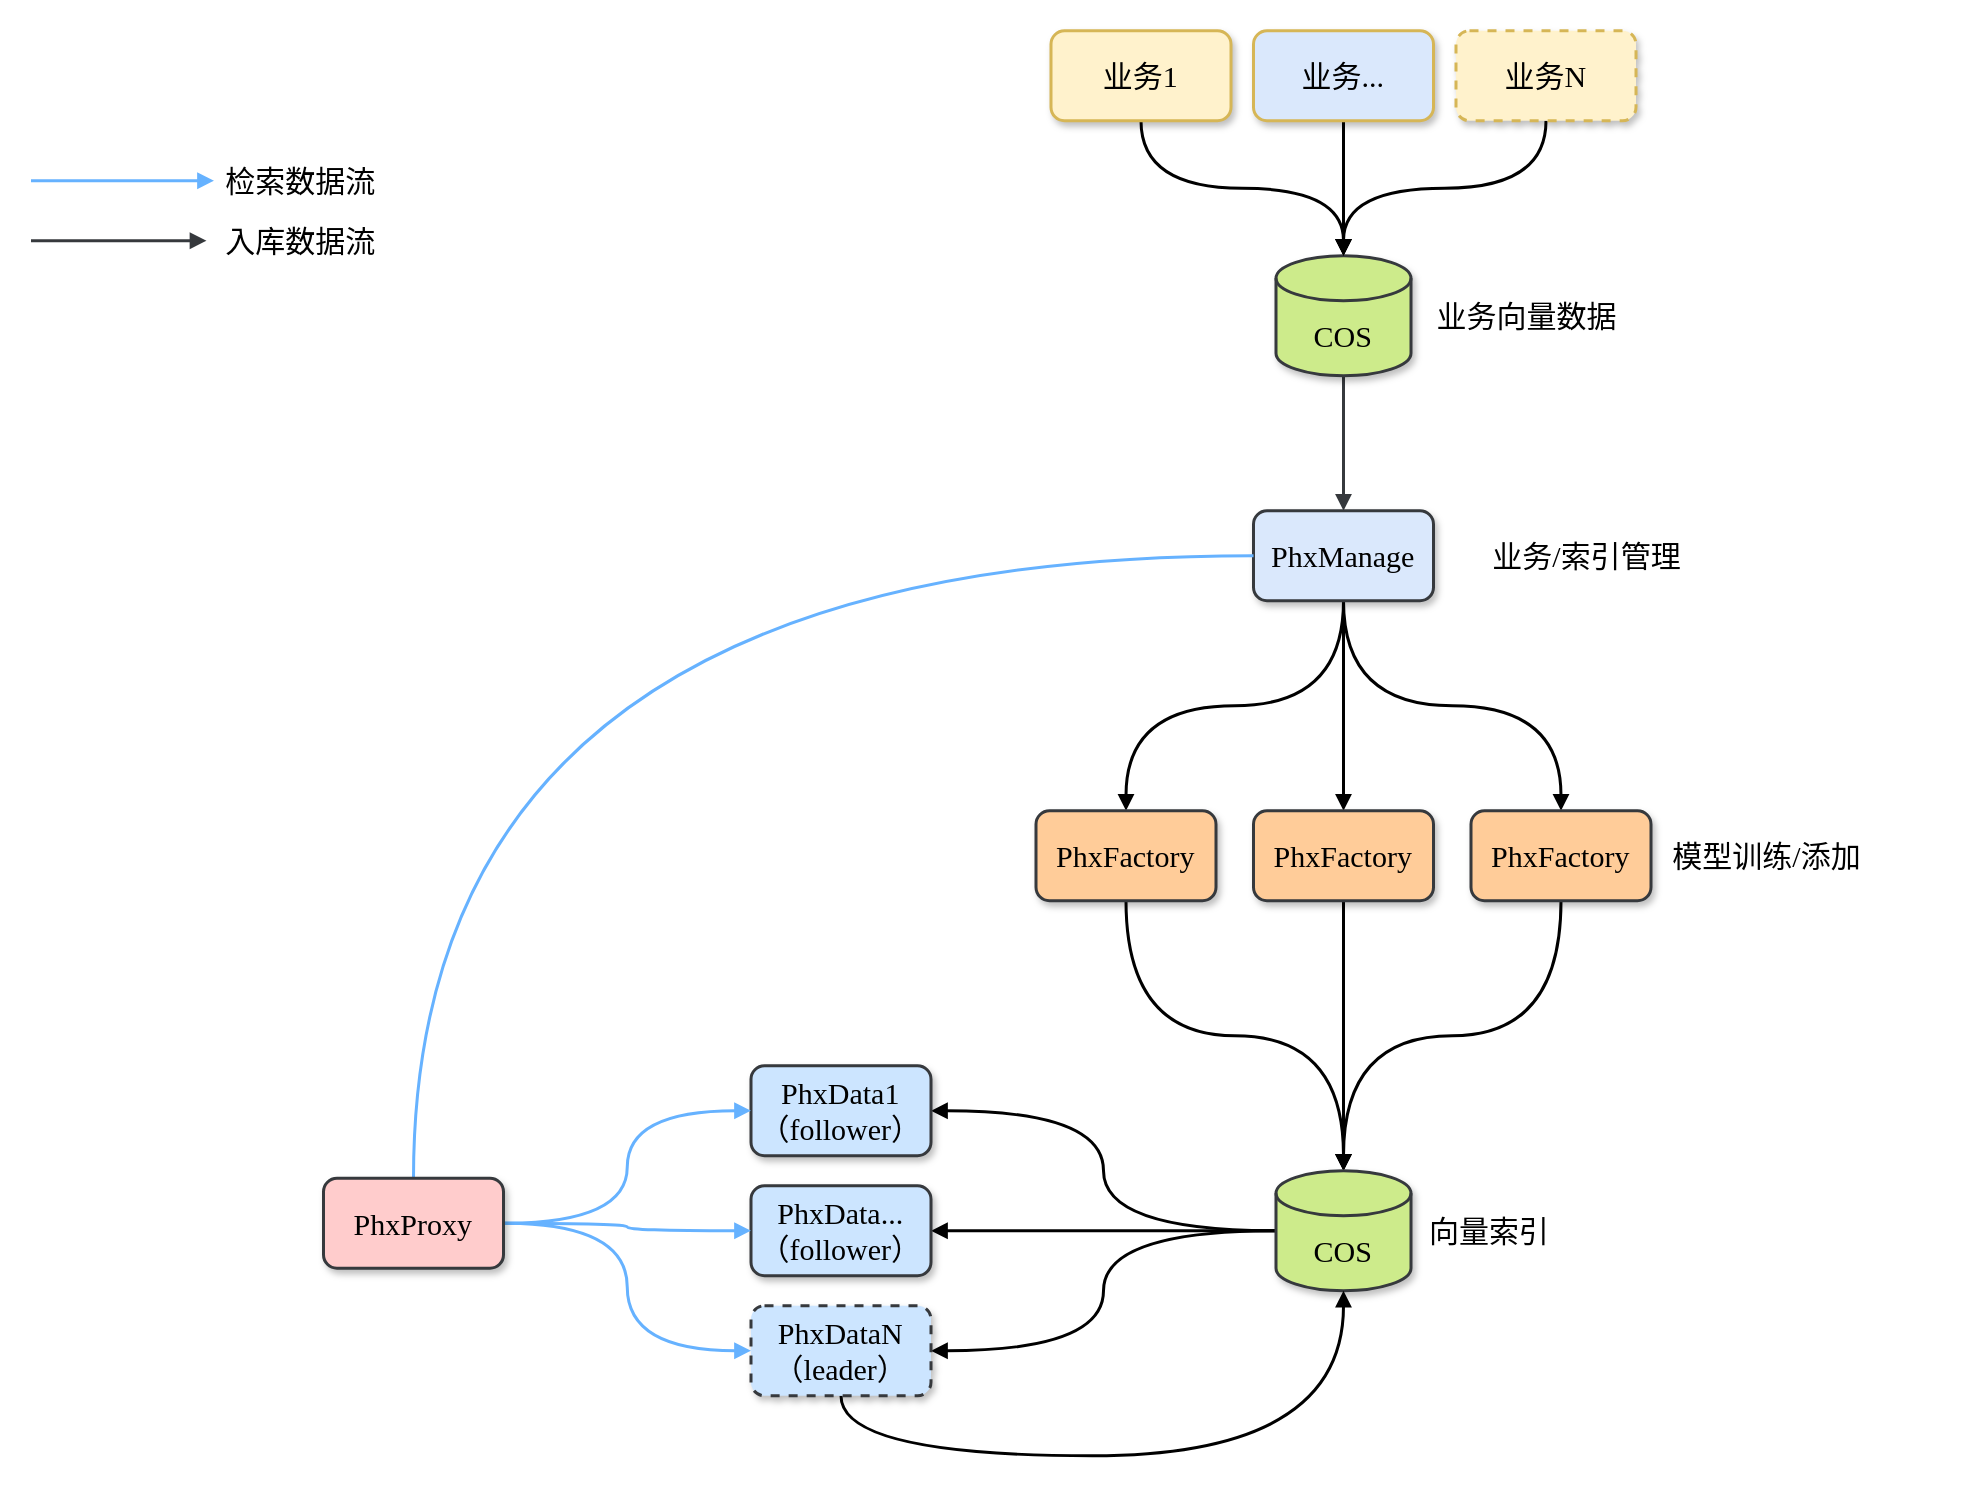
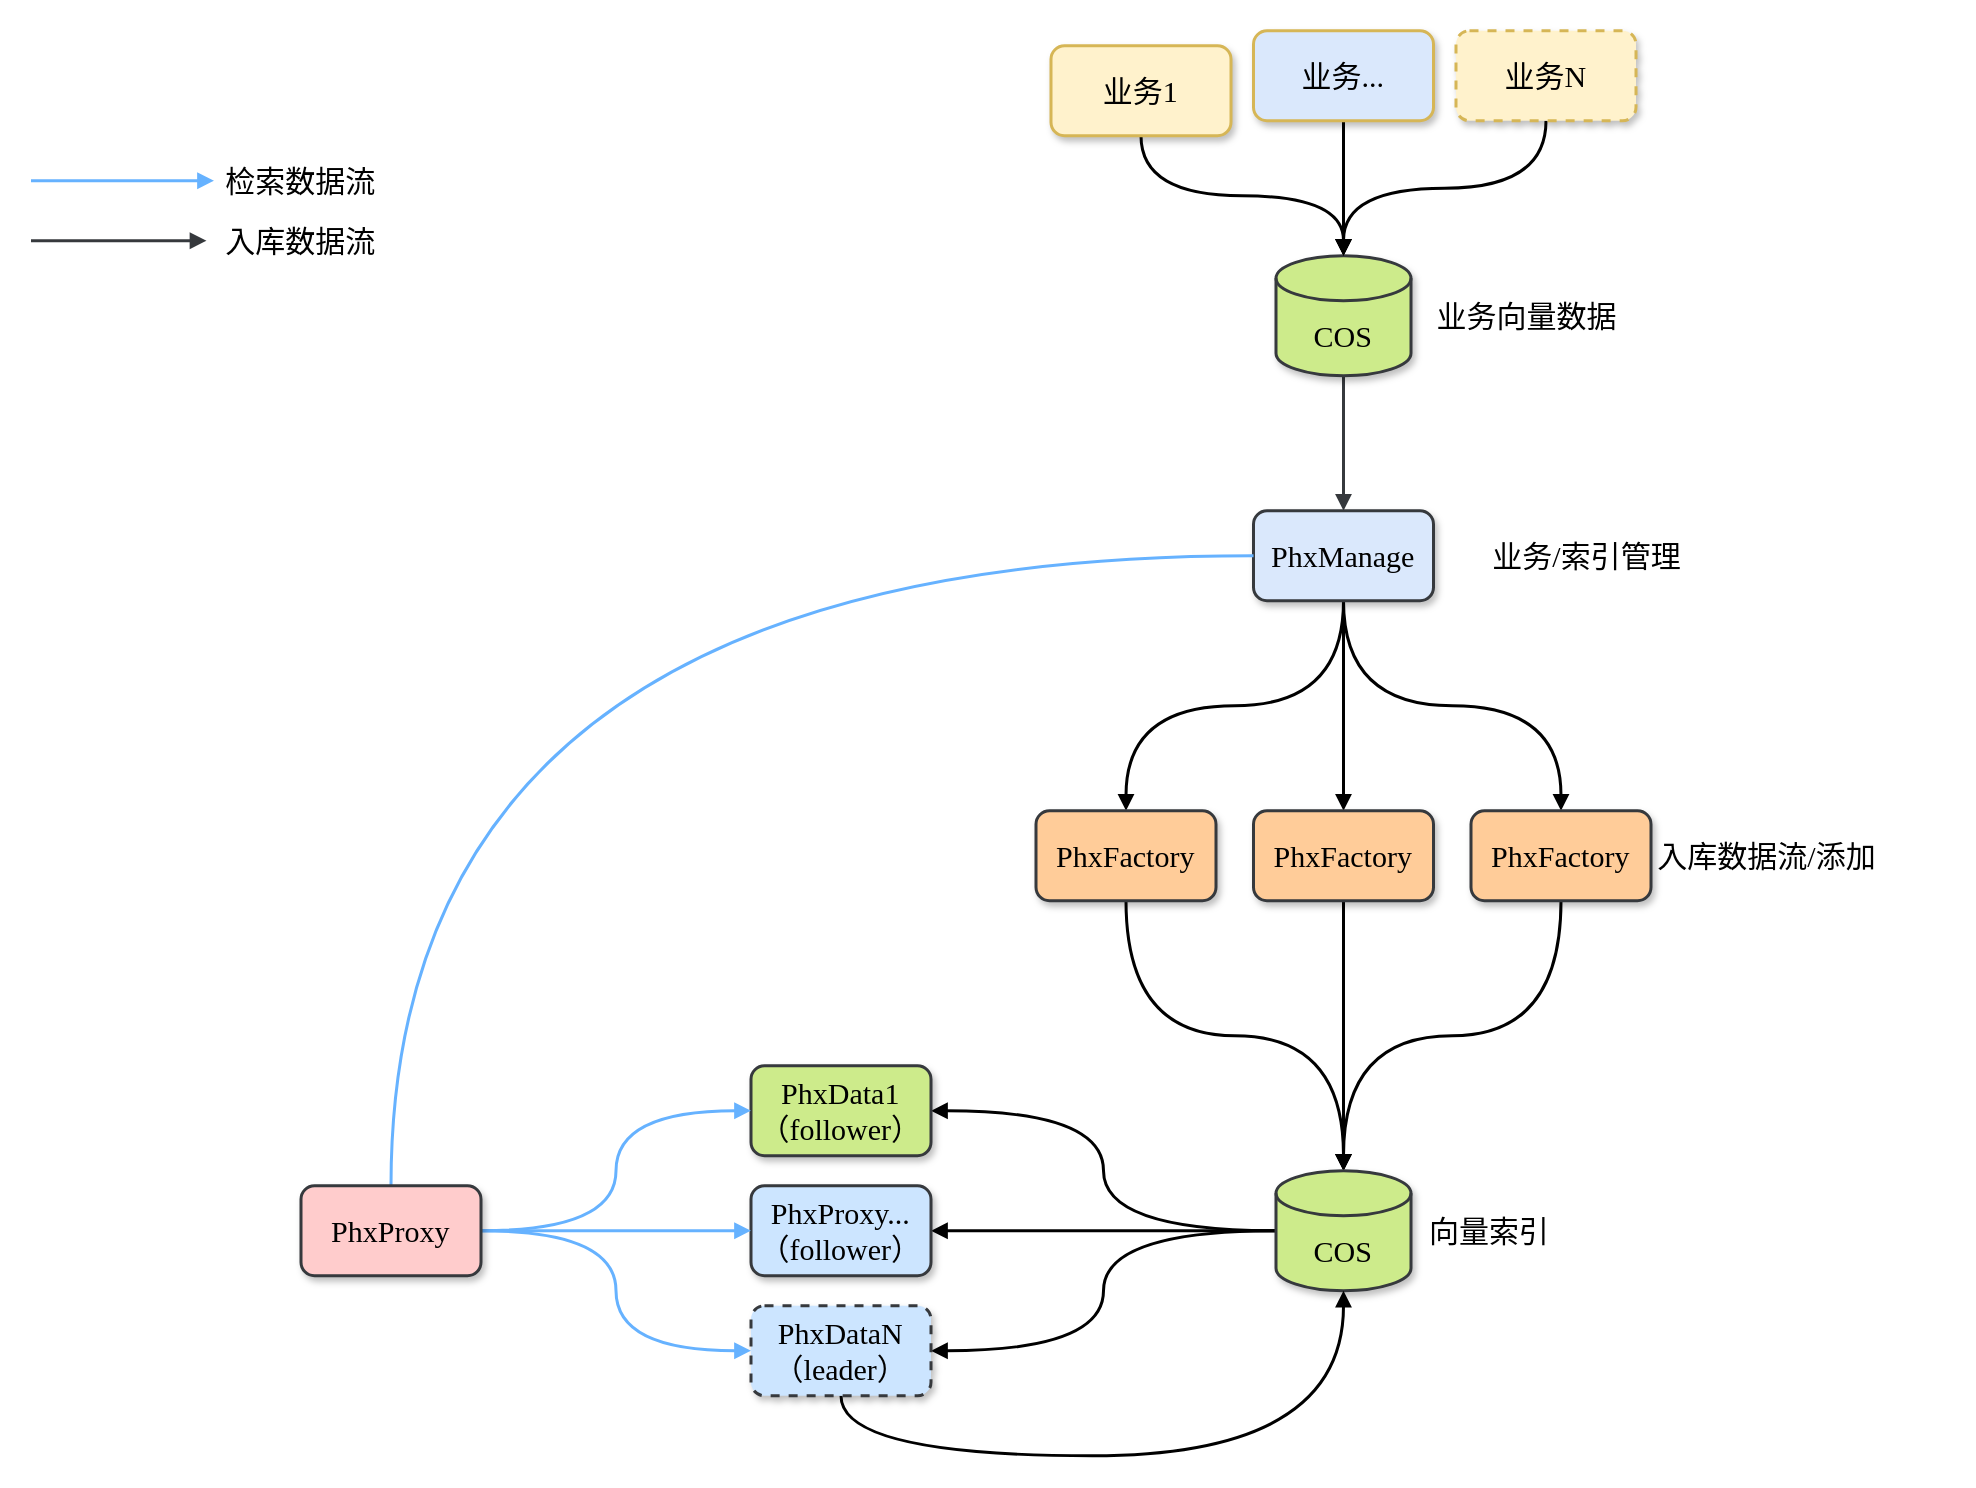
node "业务1": moved (1141, 76) -> (1141, 91)
node "模型训练/添加": label "模型训练/添加" -> "入库数据流/添加"
node "PhxData1 （follower）": fillcolor #cce5ff -> #cdeb8b
node "PhxProxy": moved (413, 1223) -> (391, 1231)
node "PhxData... （follower）": label "PhxData... （follower）" -> "PhxProxy... （follower）"
